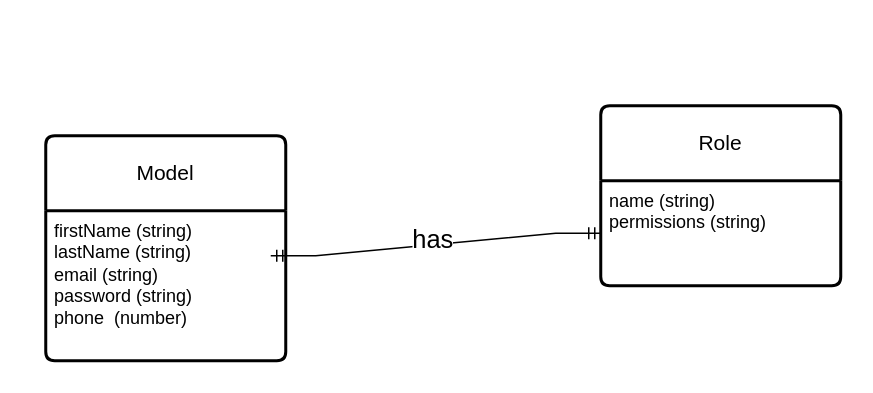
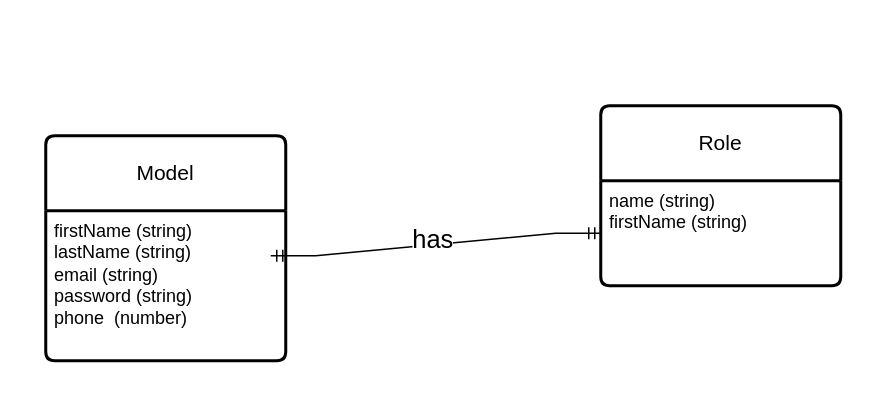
node "name (string) permissions (string)": label "name (string) permissions (string)" -> "name (string) firstName (string)"
